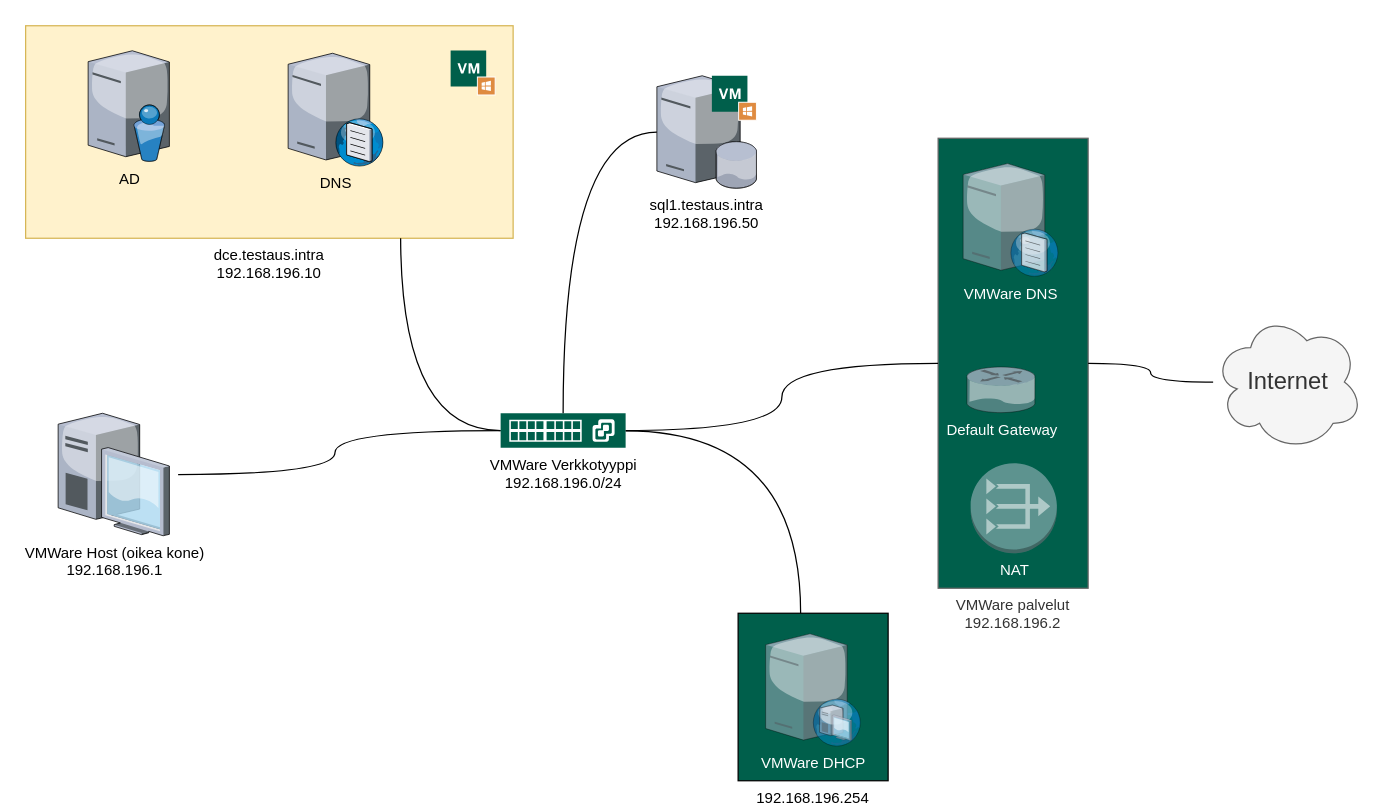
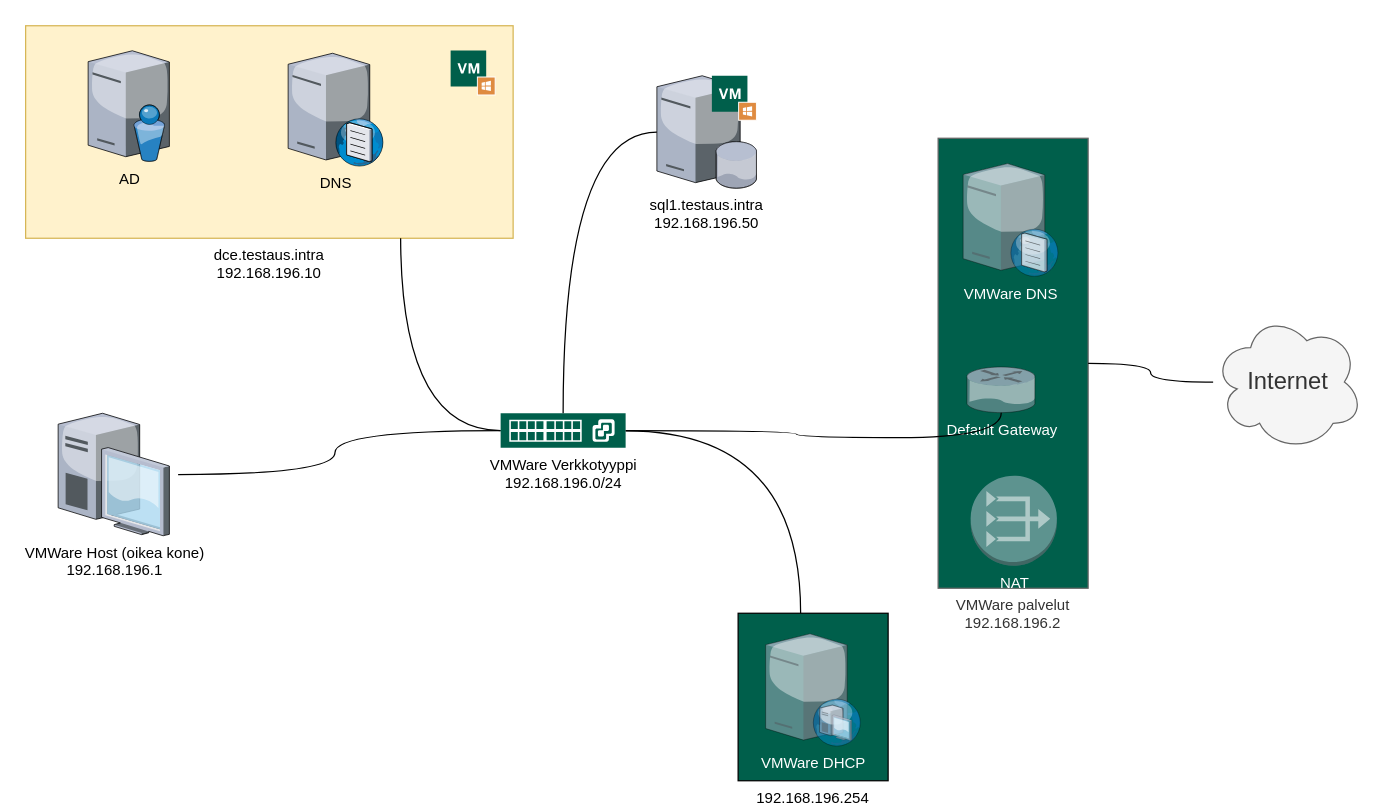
edge "VMWare palvelut 192.168.196.2" -- "VMWare Verkkotyyppi 192.168.196.0/24": now "Default Gateway" -- "VMWare Verkkotyyppi 192.168.196.0/24"
node "NAT": moved (1014, 508) -> (1014, 521)
